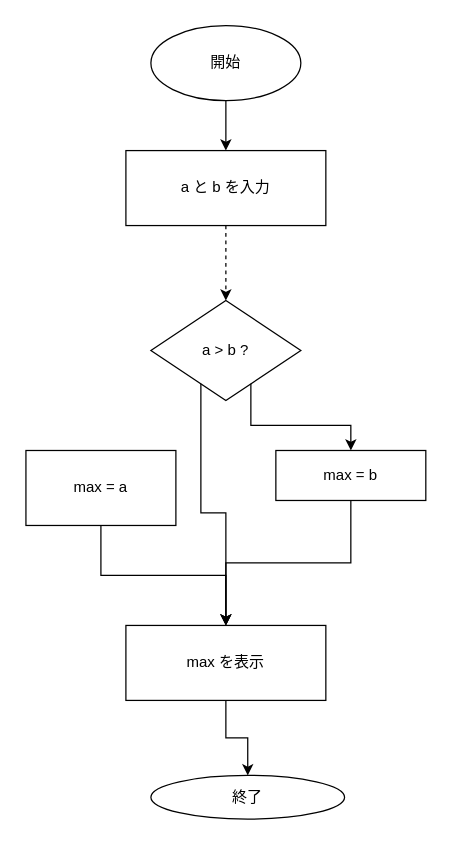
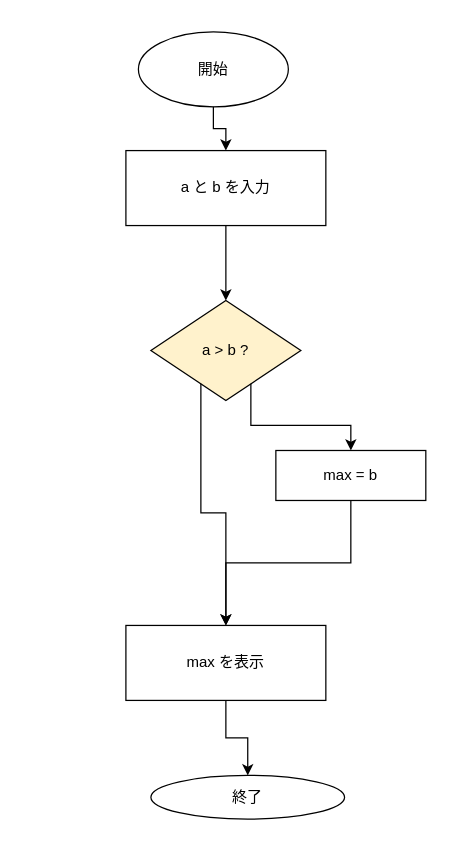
node "開始": moved (226, 63) -> (213, 69)
edge "a と b を入力" -> "a > b ?": style dashed -> solid
node "a > b ?": fillcolor #ffffff -> #fff2cc
node "max = a": removed
edge "max = a" -> "max を表示": removed
